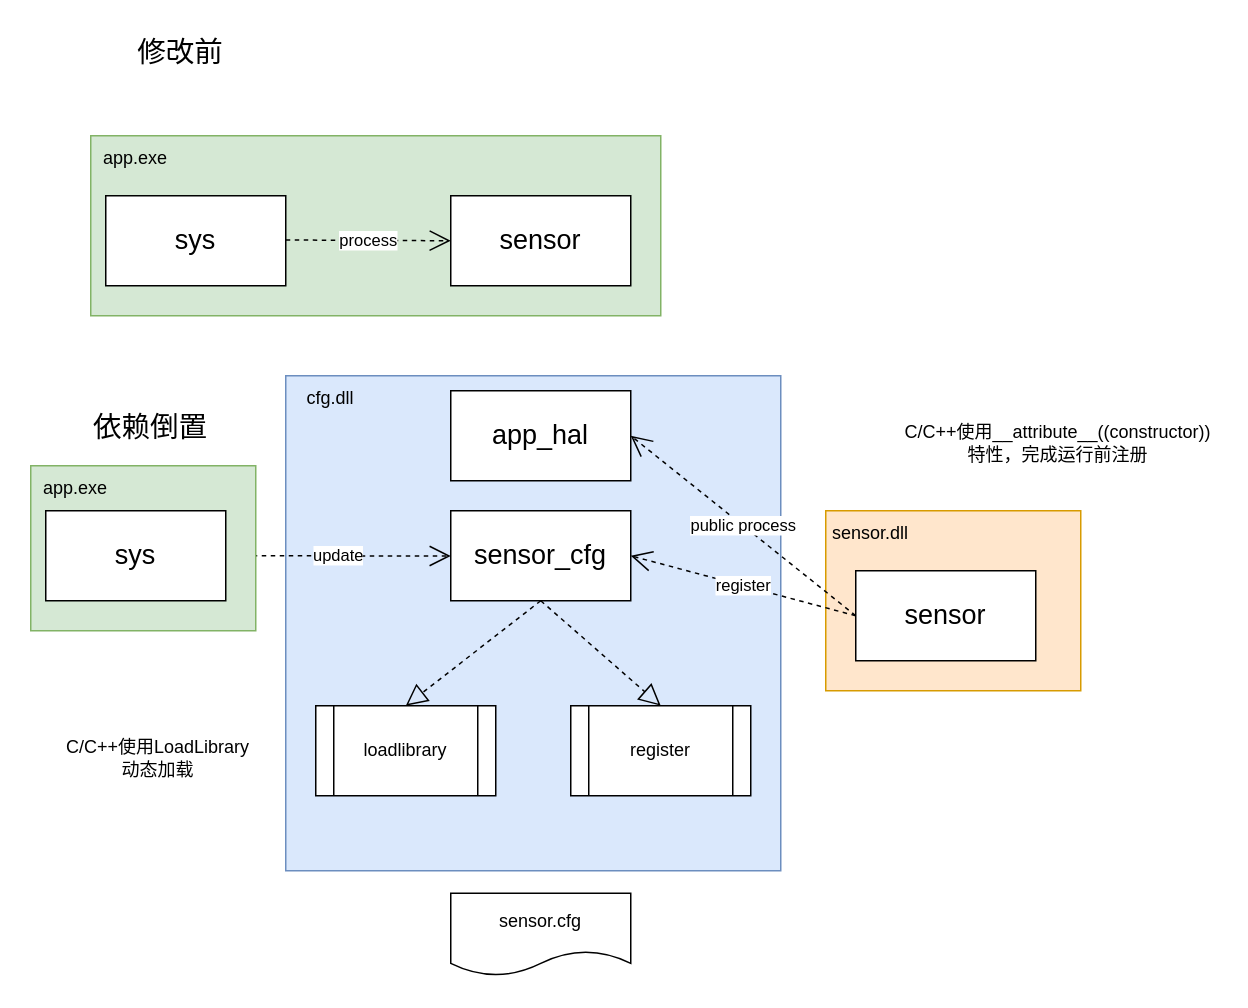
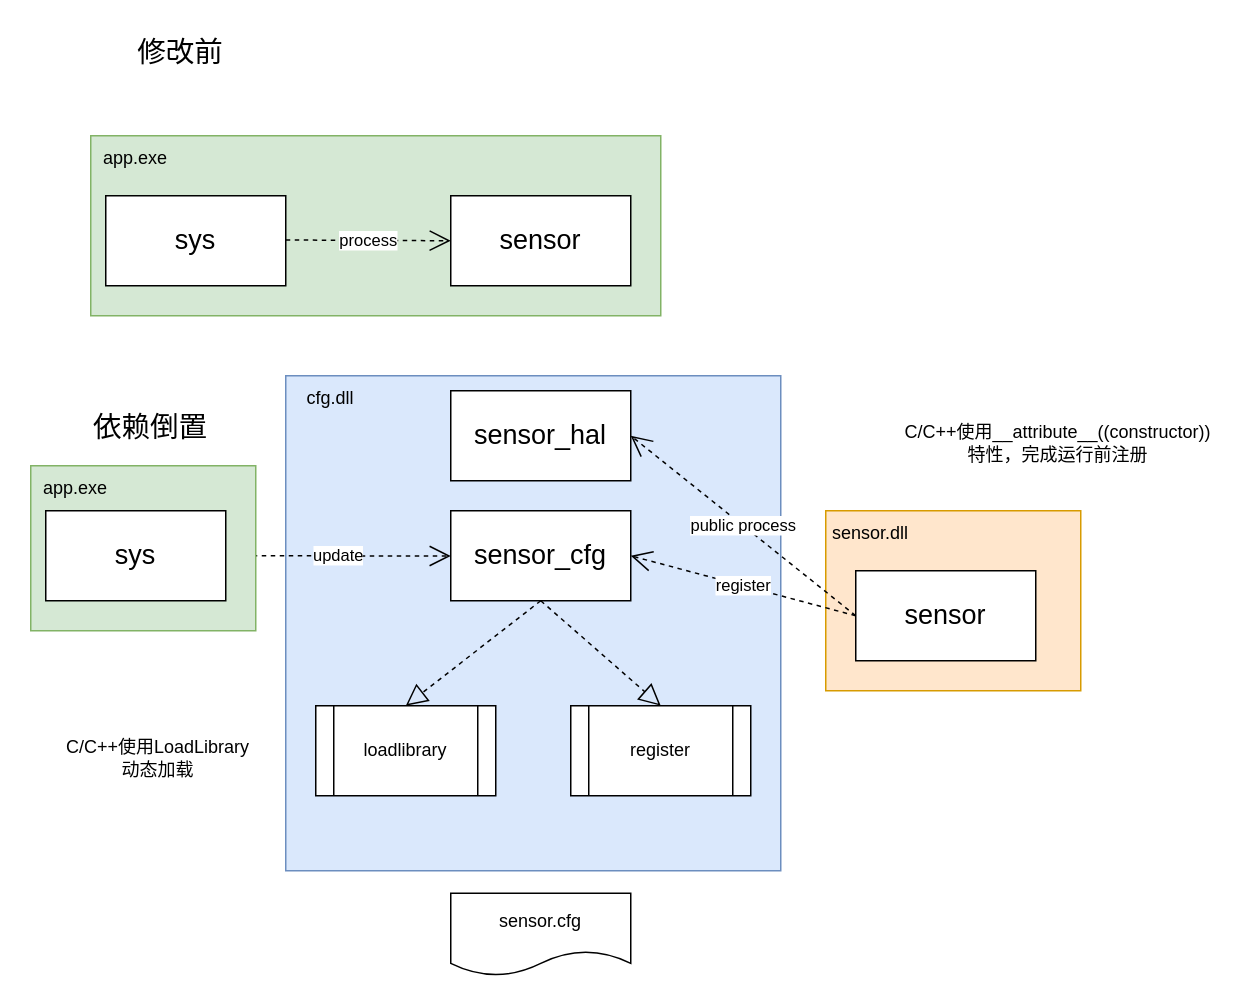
node "app_hal": label "app_hal" -> "sensor_hal"
